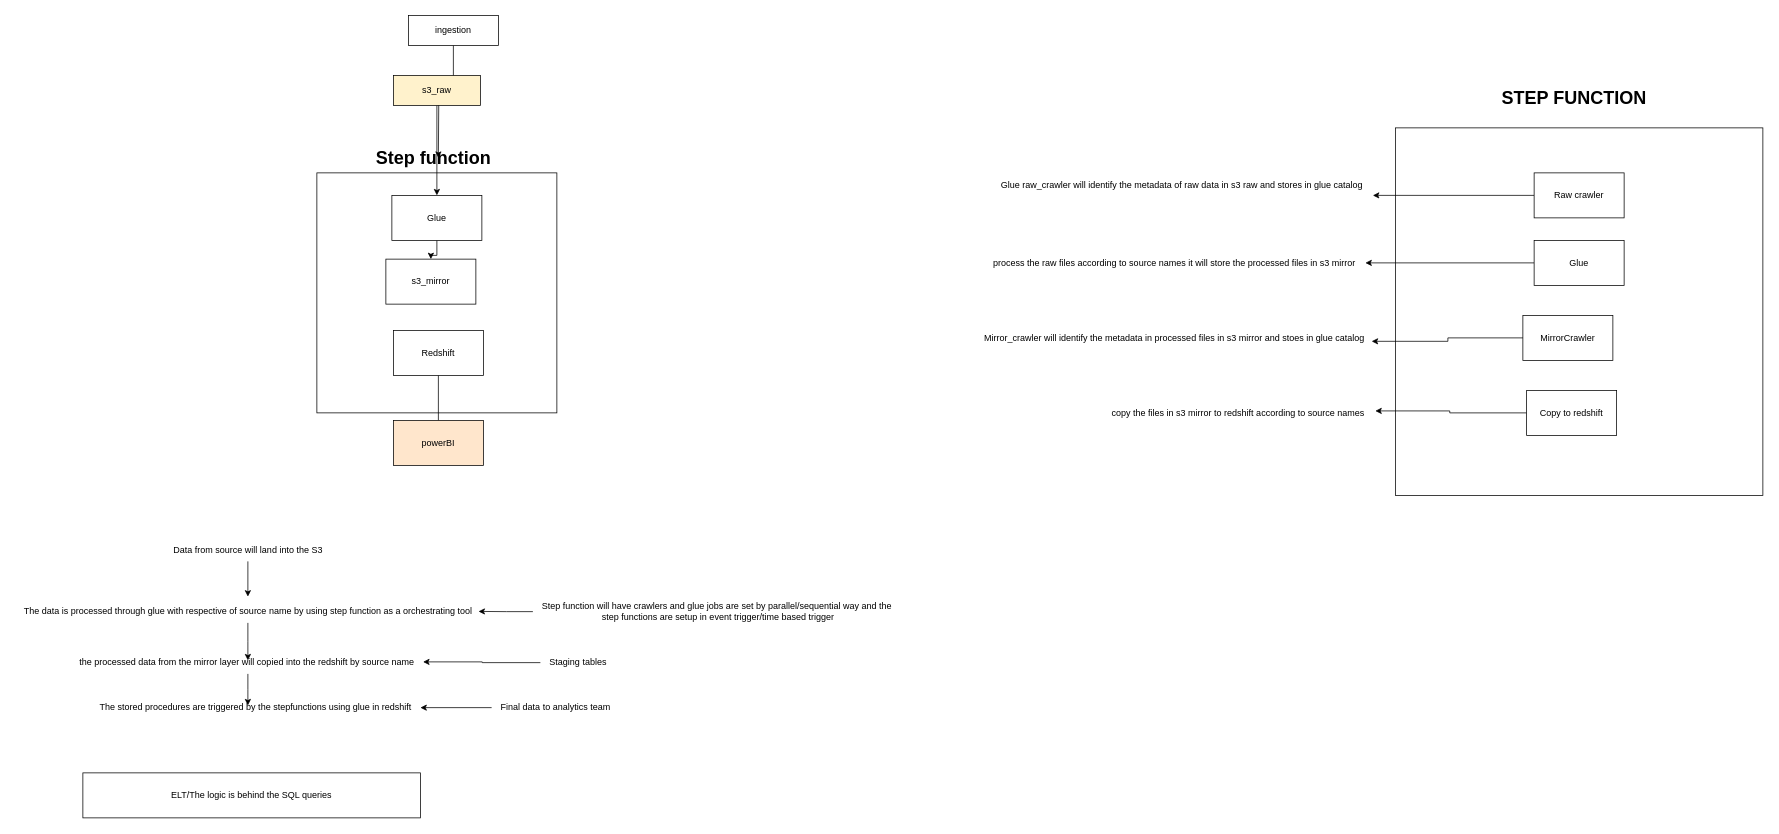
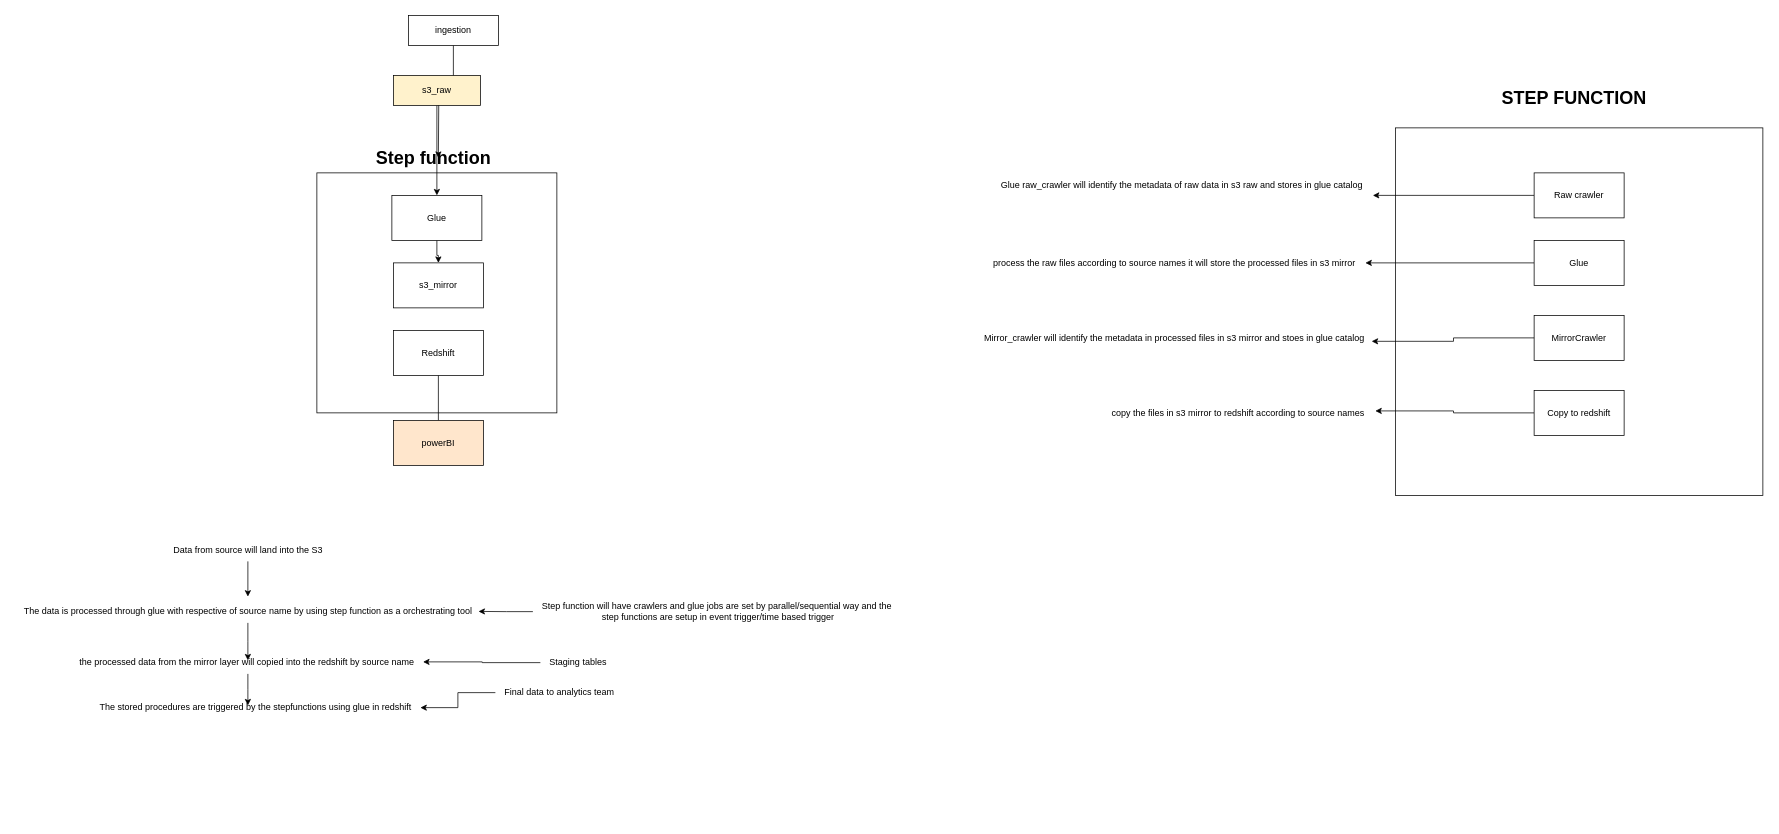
node "s3_mirror": moved (431, 282) -> (438, 285)
node "MirrorCrawler": moved (1568, 338) -> (1579, 338)
node "Copy to redshift": moved (1572, 413) -> (1579, 413)
node "Final data to analytics team": moved (555, 708) -> (559, 693)
node "ELT/The logic is behind the SQL queries": removed
